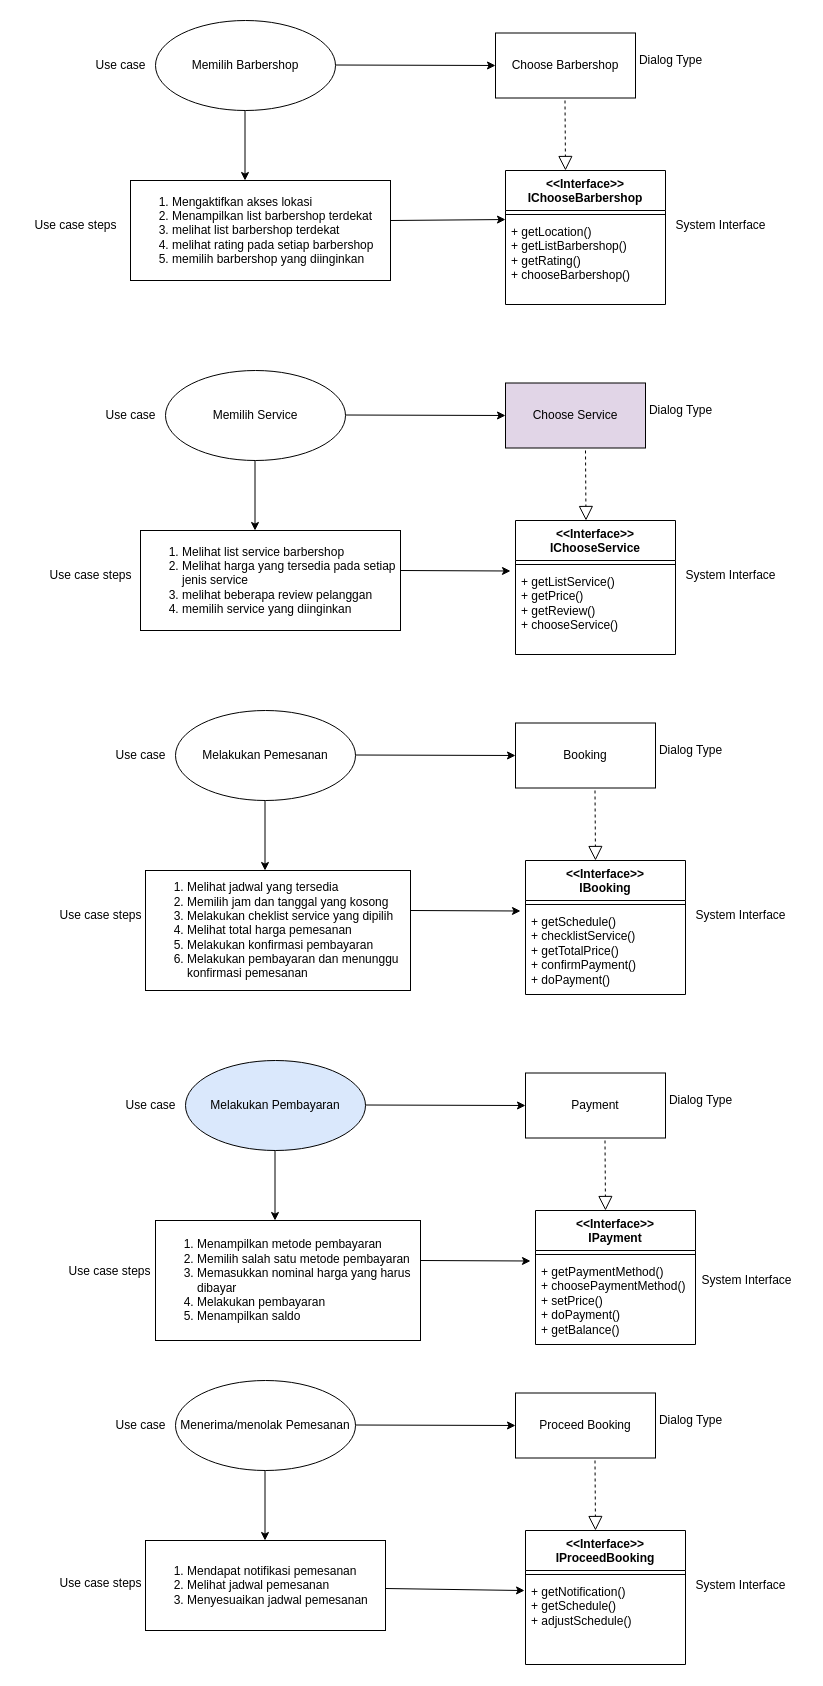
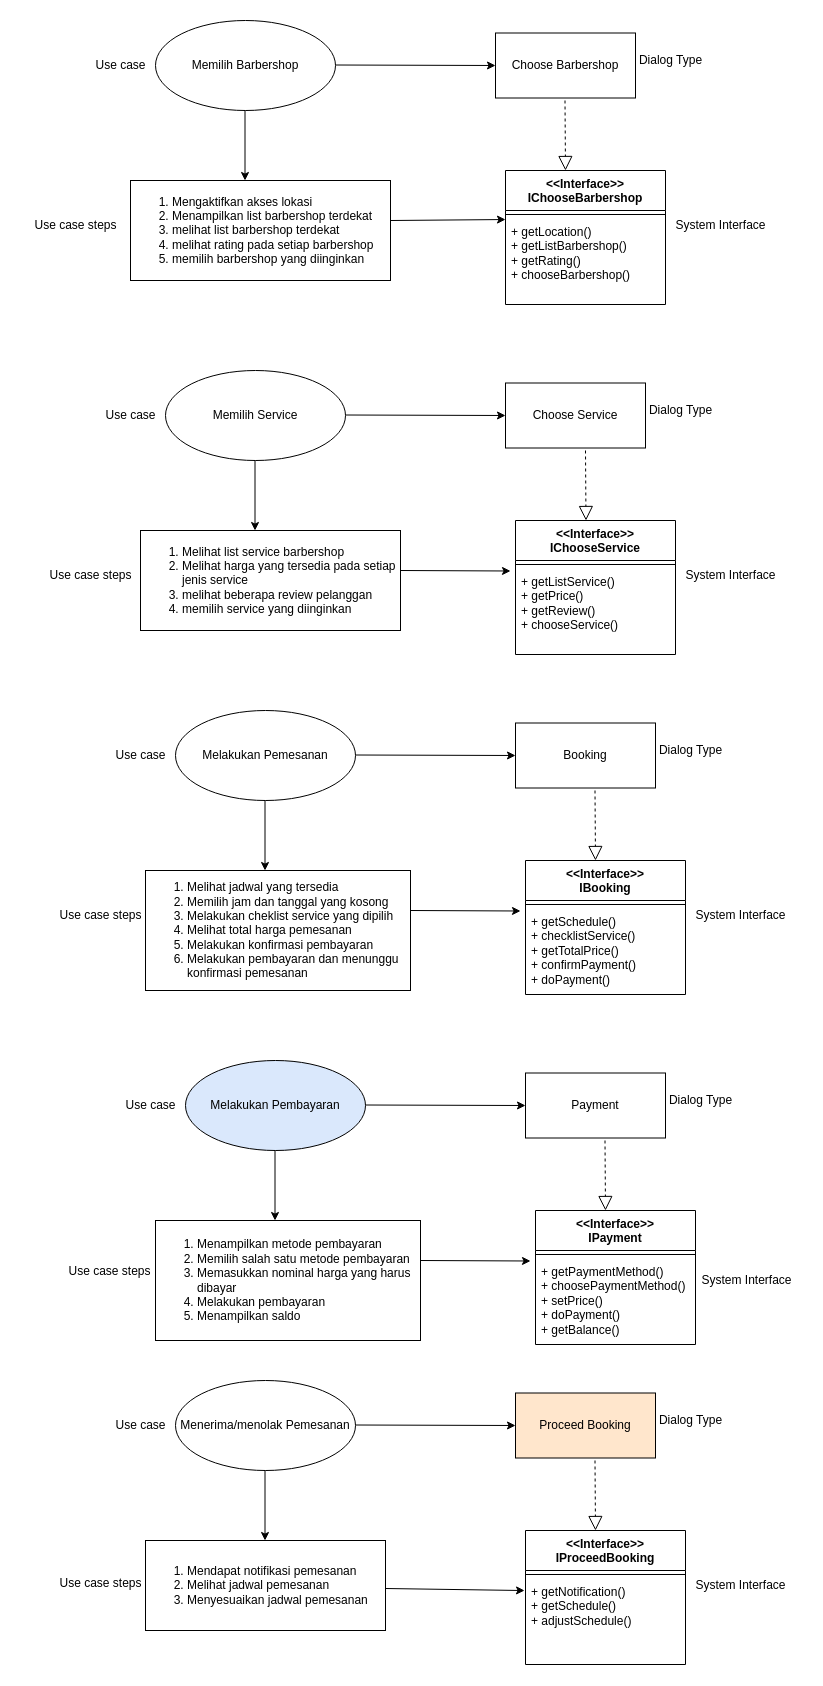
node "Choose Service": fillcolor #e1d5e7 -> #ffffff
node "Proceed Booking": fillcolor #ffffff -> #ffe6cc
